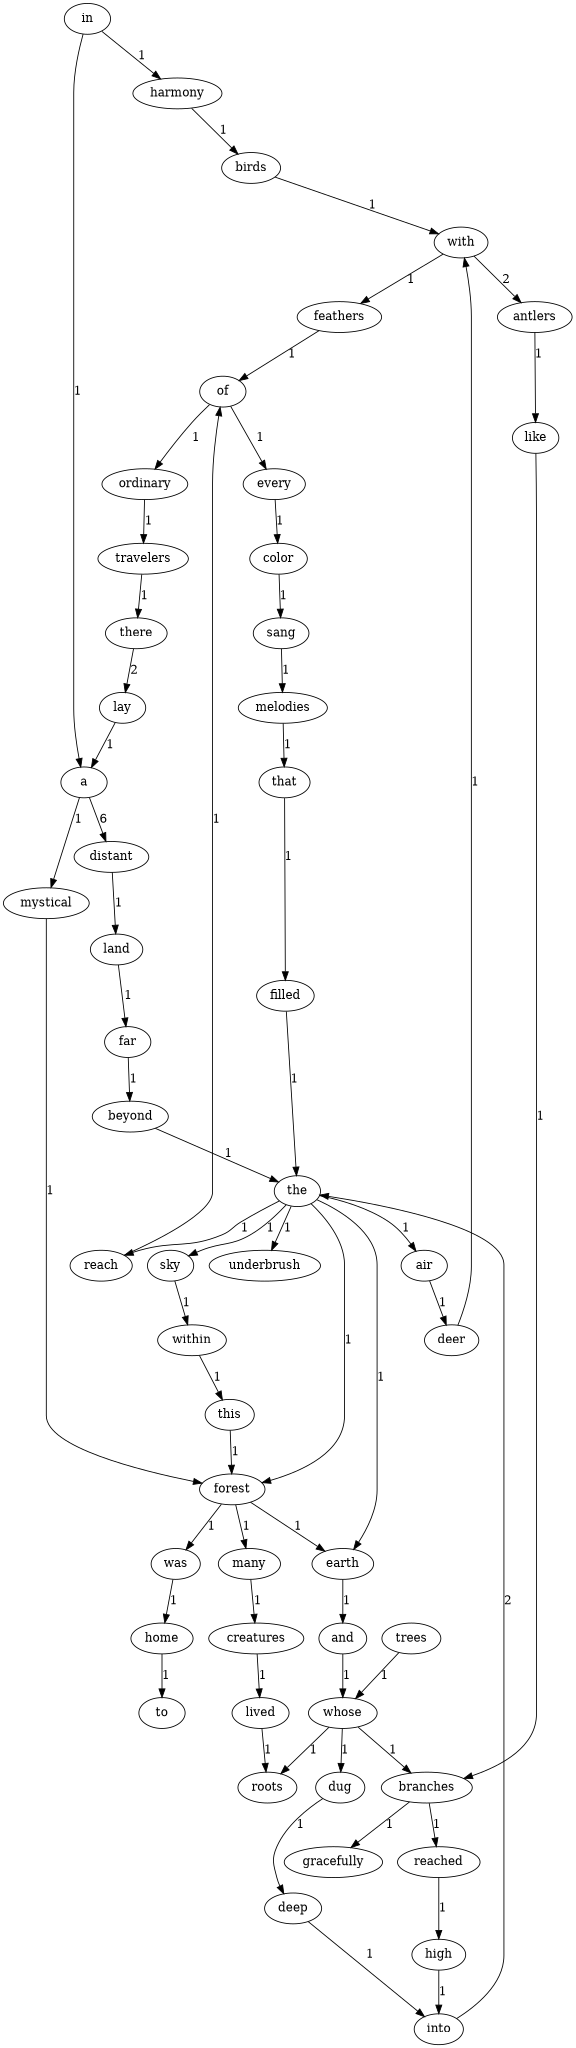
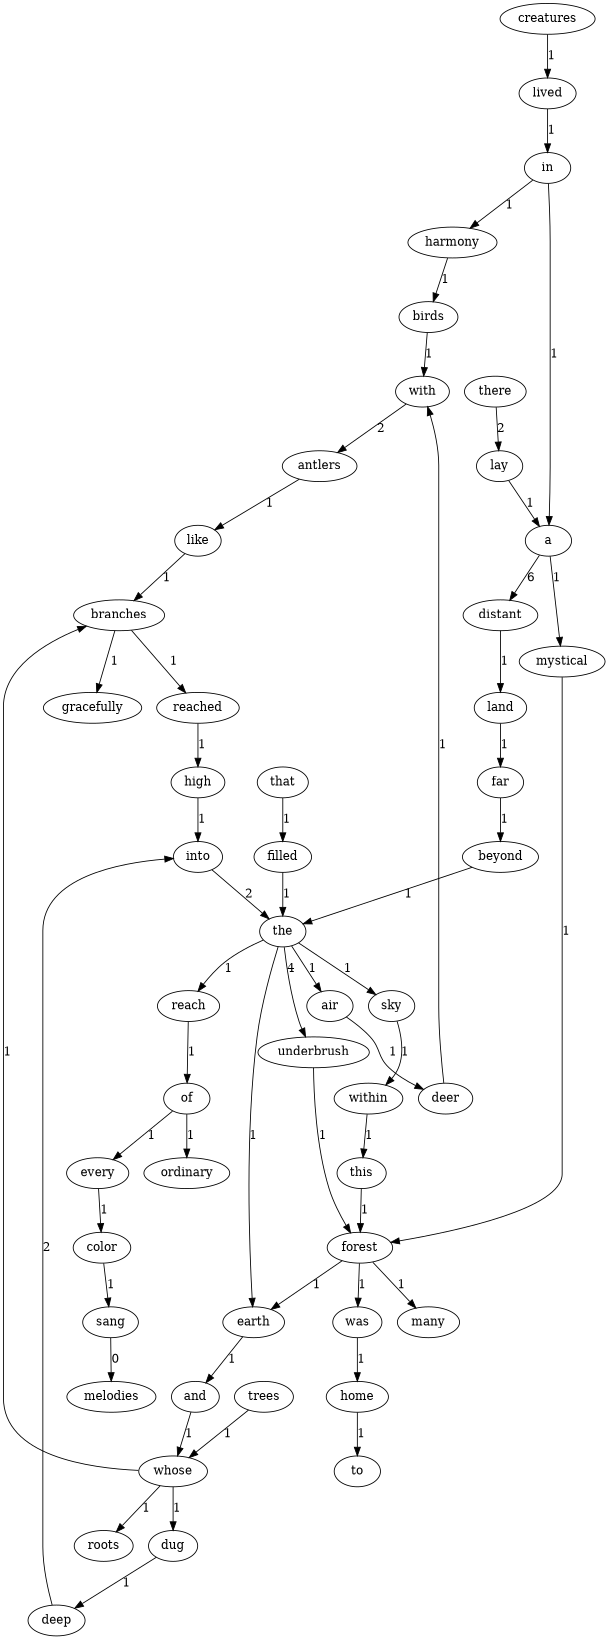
node "feathers": removed
node "travelers": removed
edge "sang" -> "melodies": label "1" -> "0"
edge "melodies" -> "that": removed, label "1"
edge "the" -> "underbrush": label "1" -> "4"
edge "the" -> "forest": now "underbrush" -> "forest"
edge "many" -> "creatures": removed, label "1"
edge "lived" -> "roots": now "lived" -> "in"
edge "deep" -> "into": label "1" -> "2"
